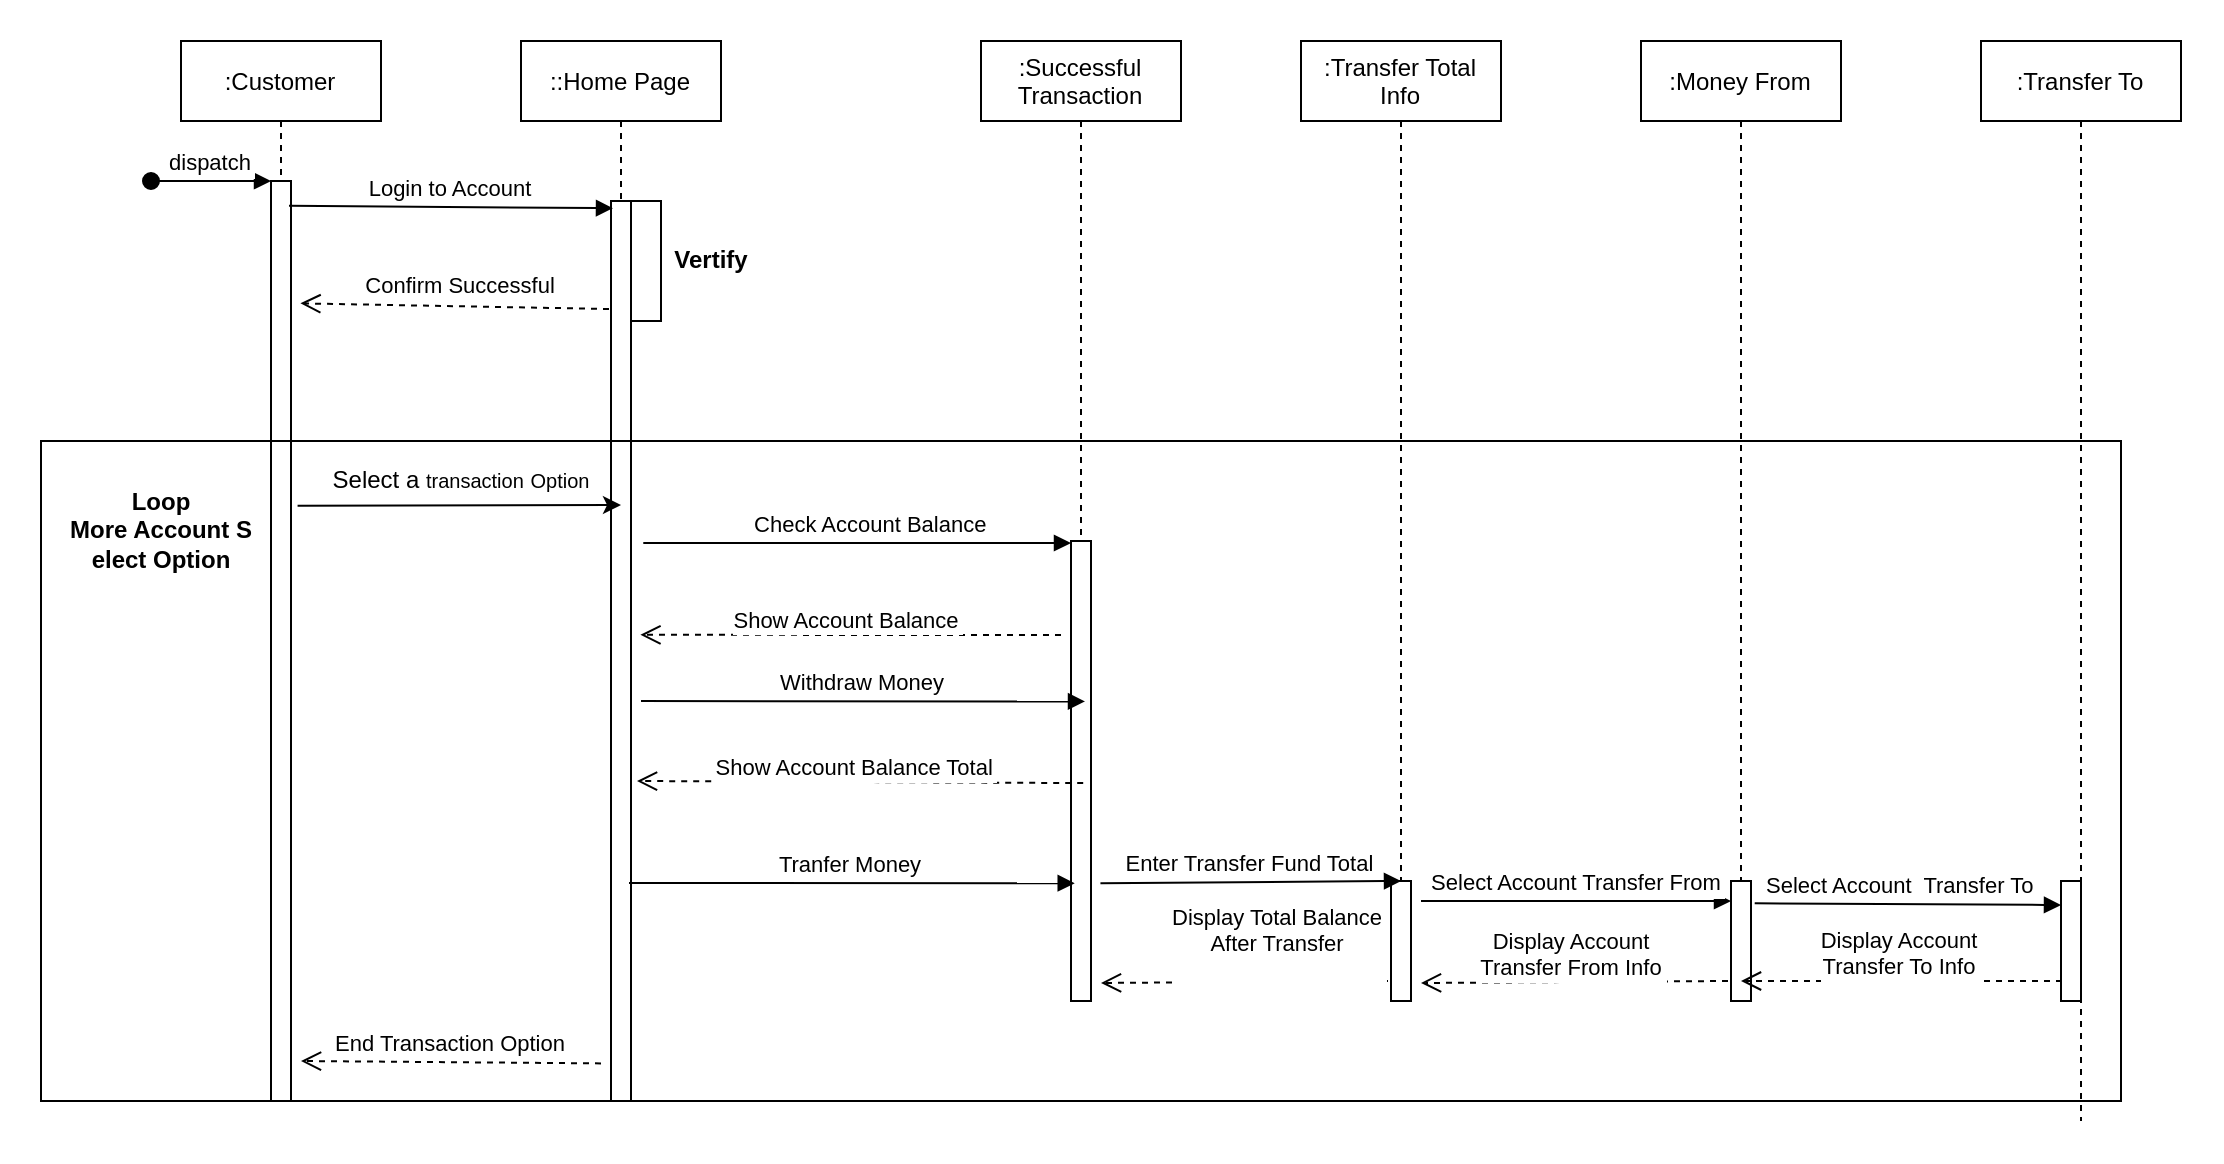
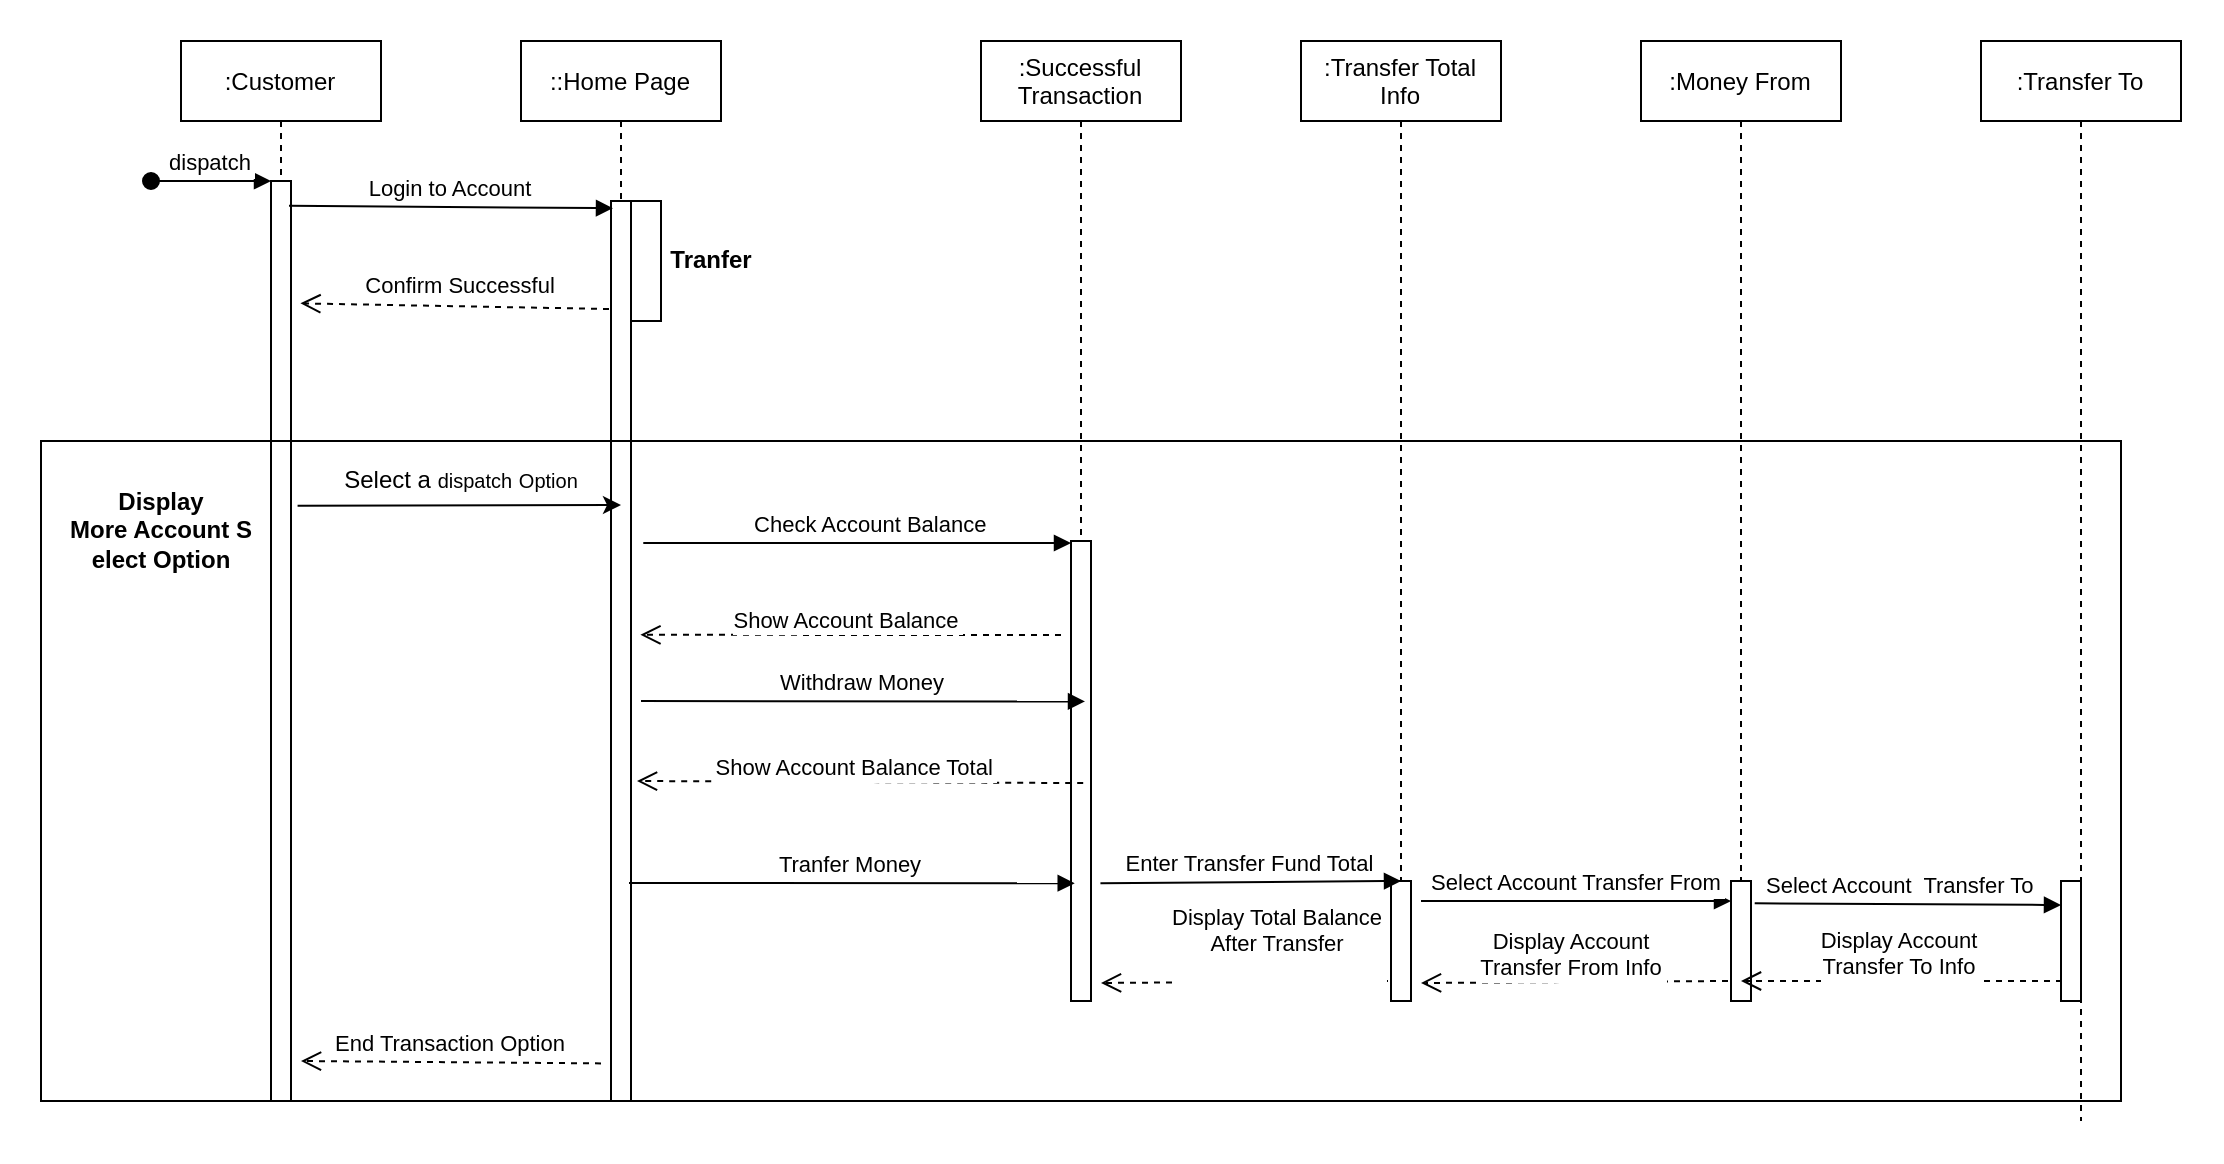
node "Vertify": label "Vertify" -> "Tranfer"
node "Select a transaction Option": label "Select a transaction Option" -> "Select a dispatch Option"
node "Loop More Account S elect Option": label "Loop More Account S elect Option" -> "Display More Account S elect Option"
